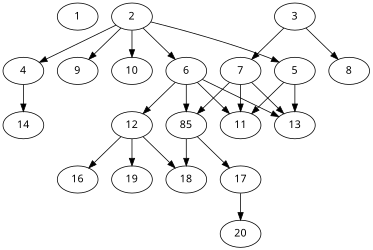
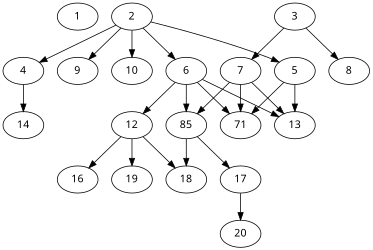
node "11": label "11" -> "71"
